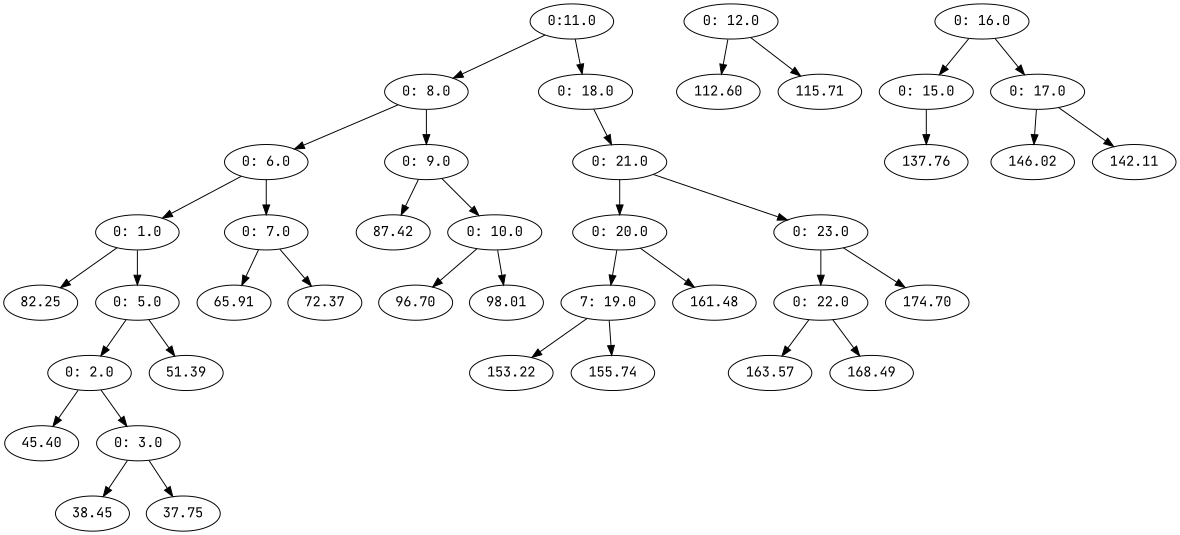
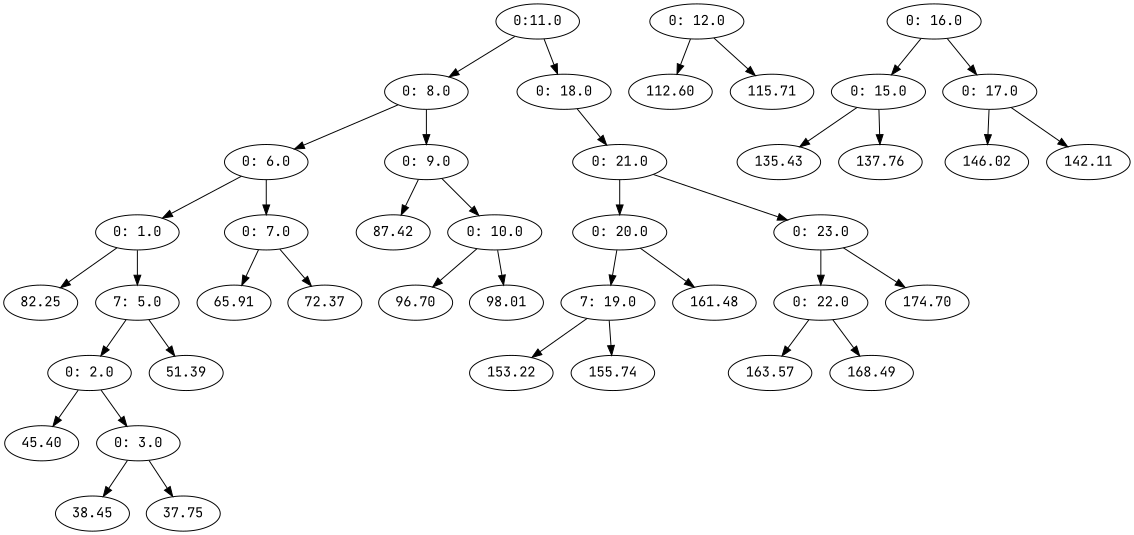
node "135.43": added
node "0: 5.0": label "0: 5.0" -> "7: 5.0"
